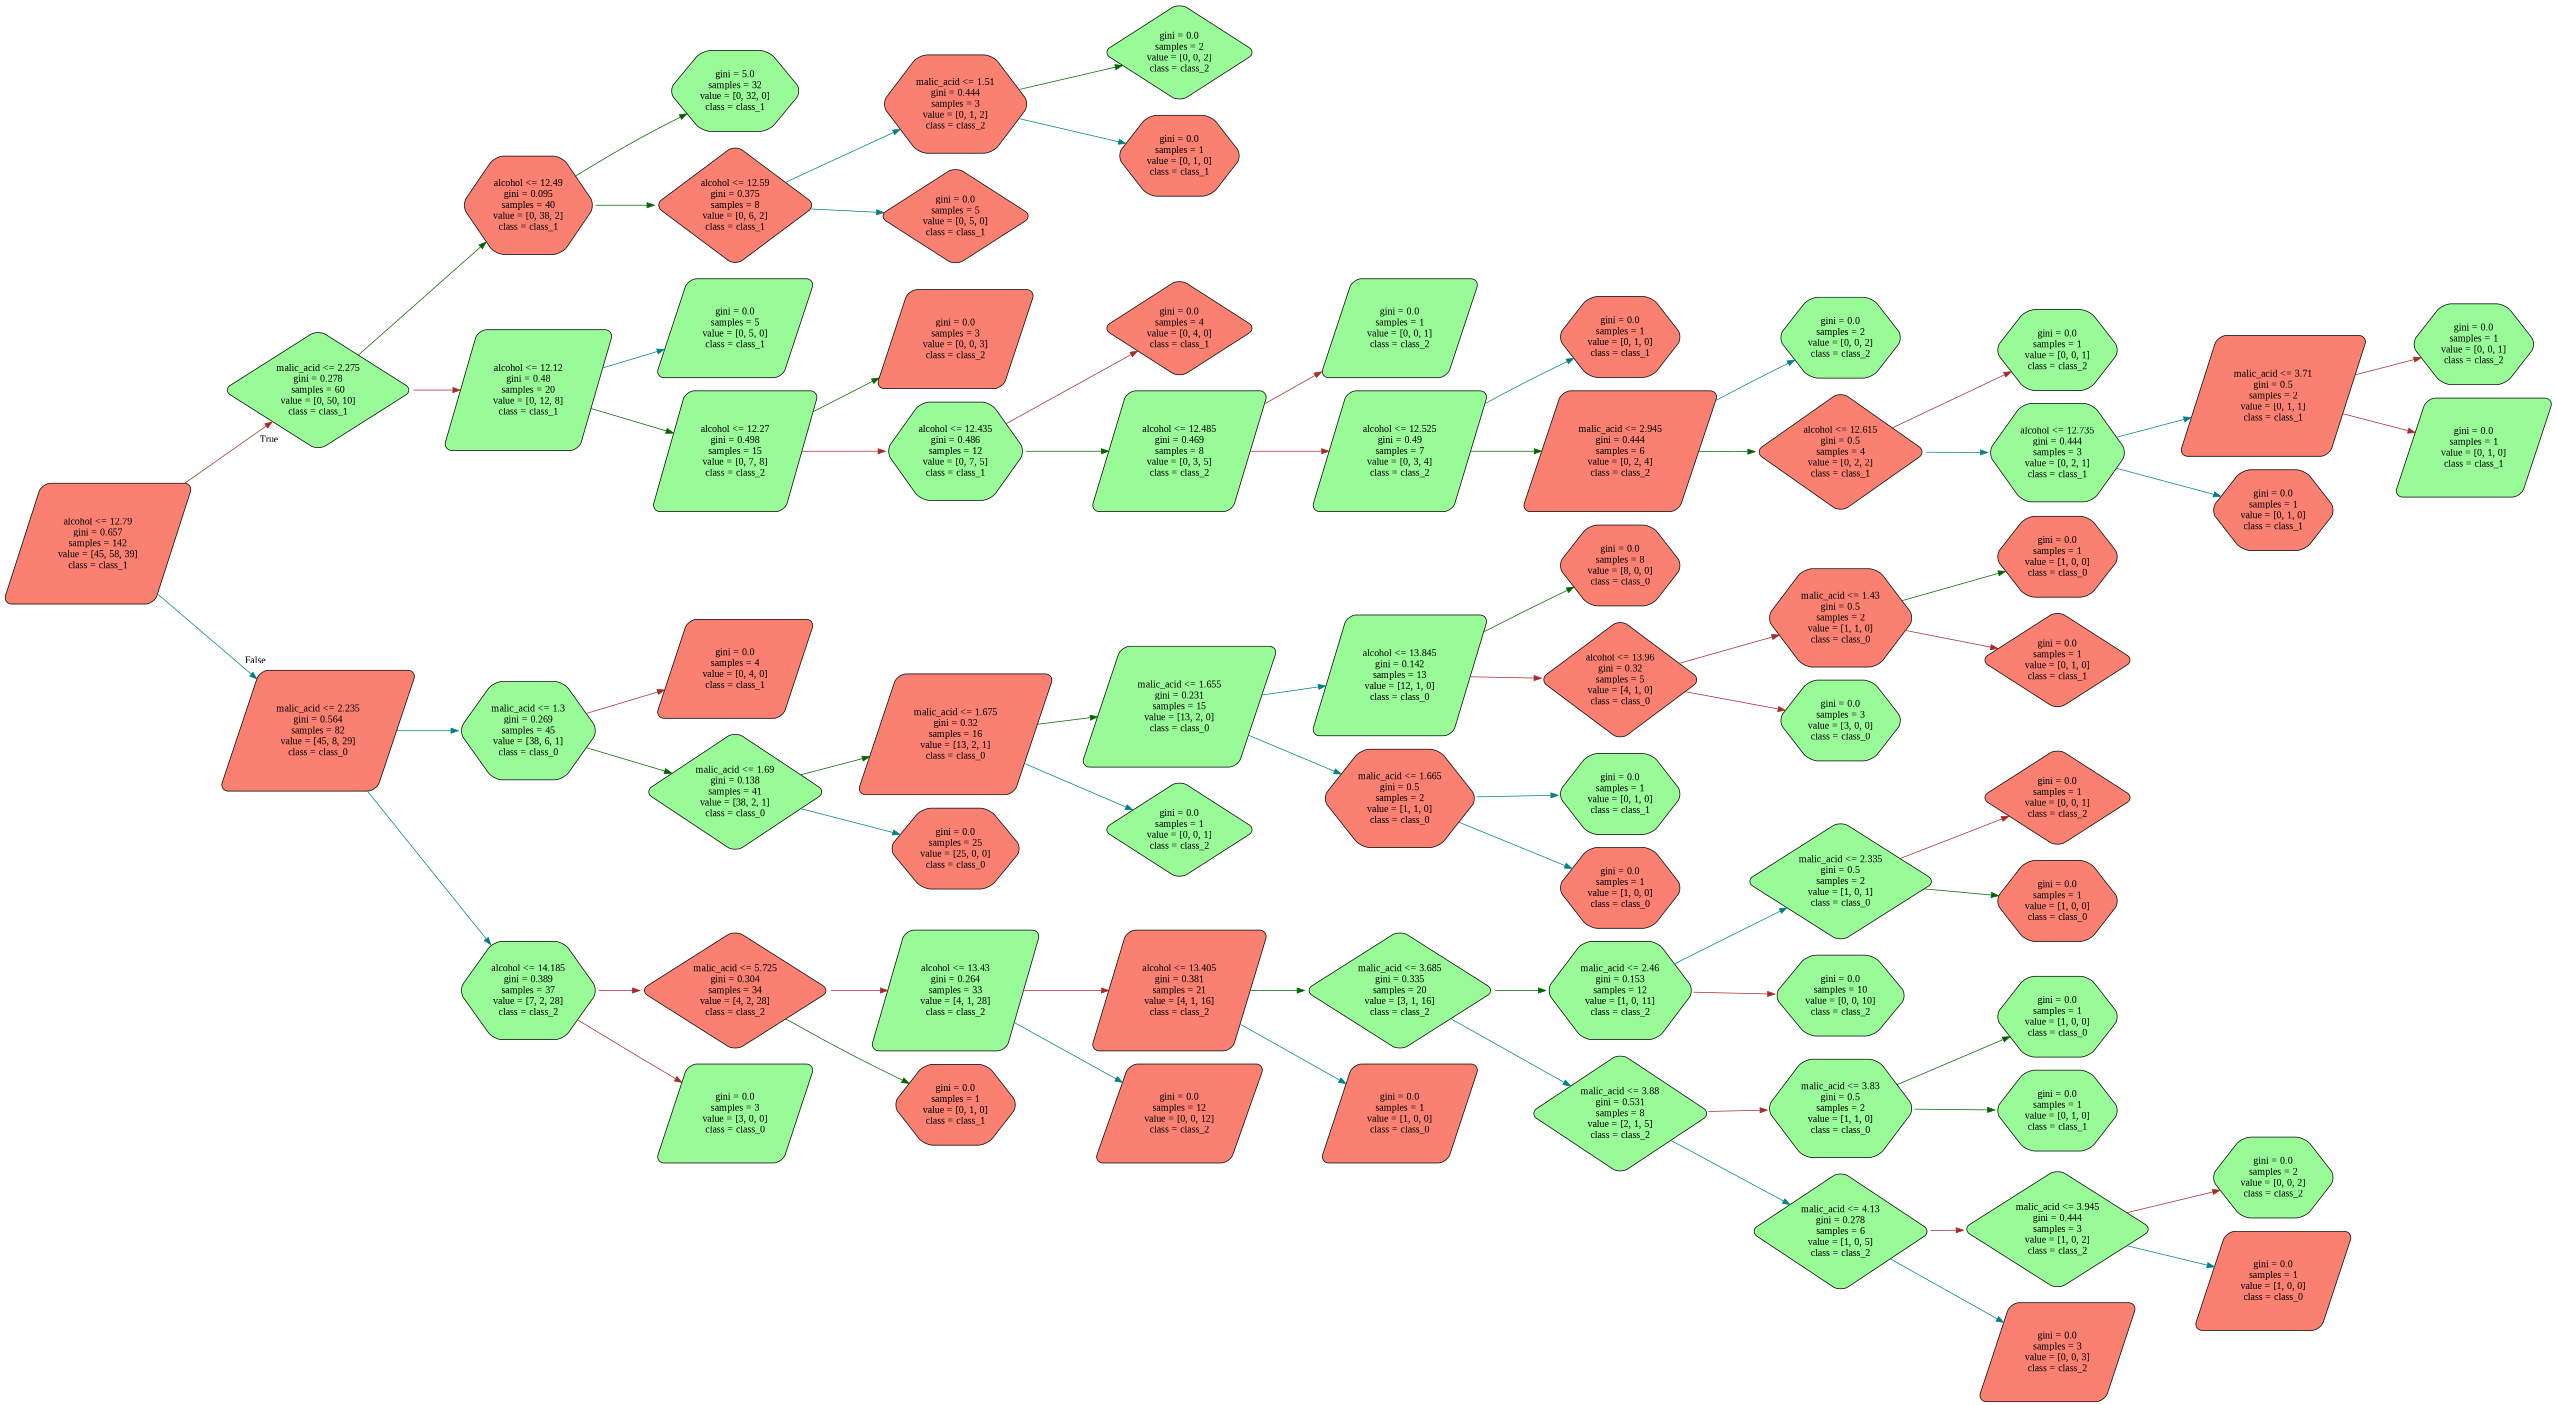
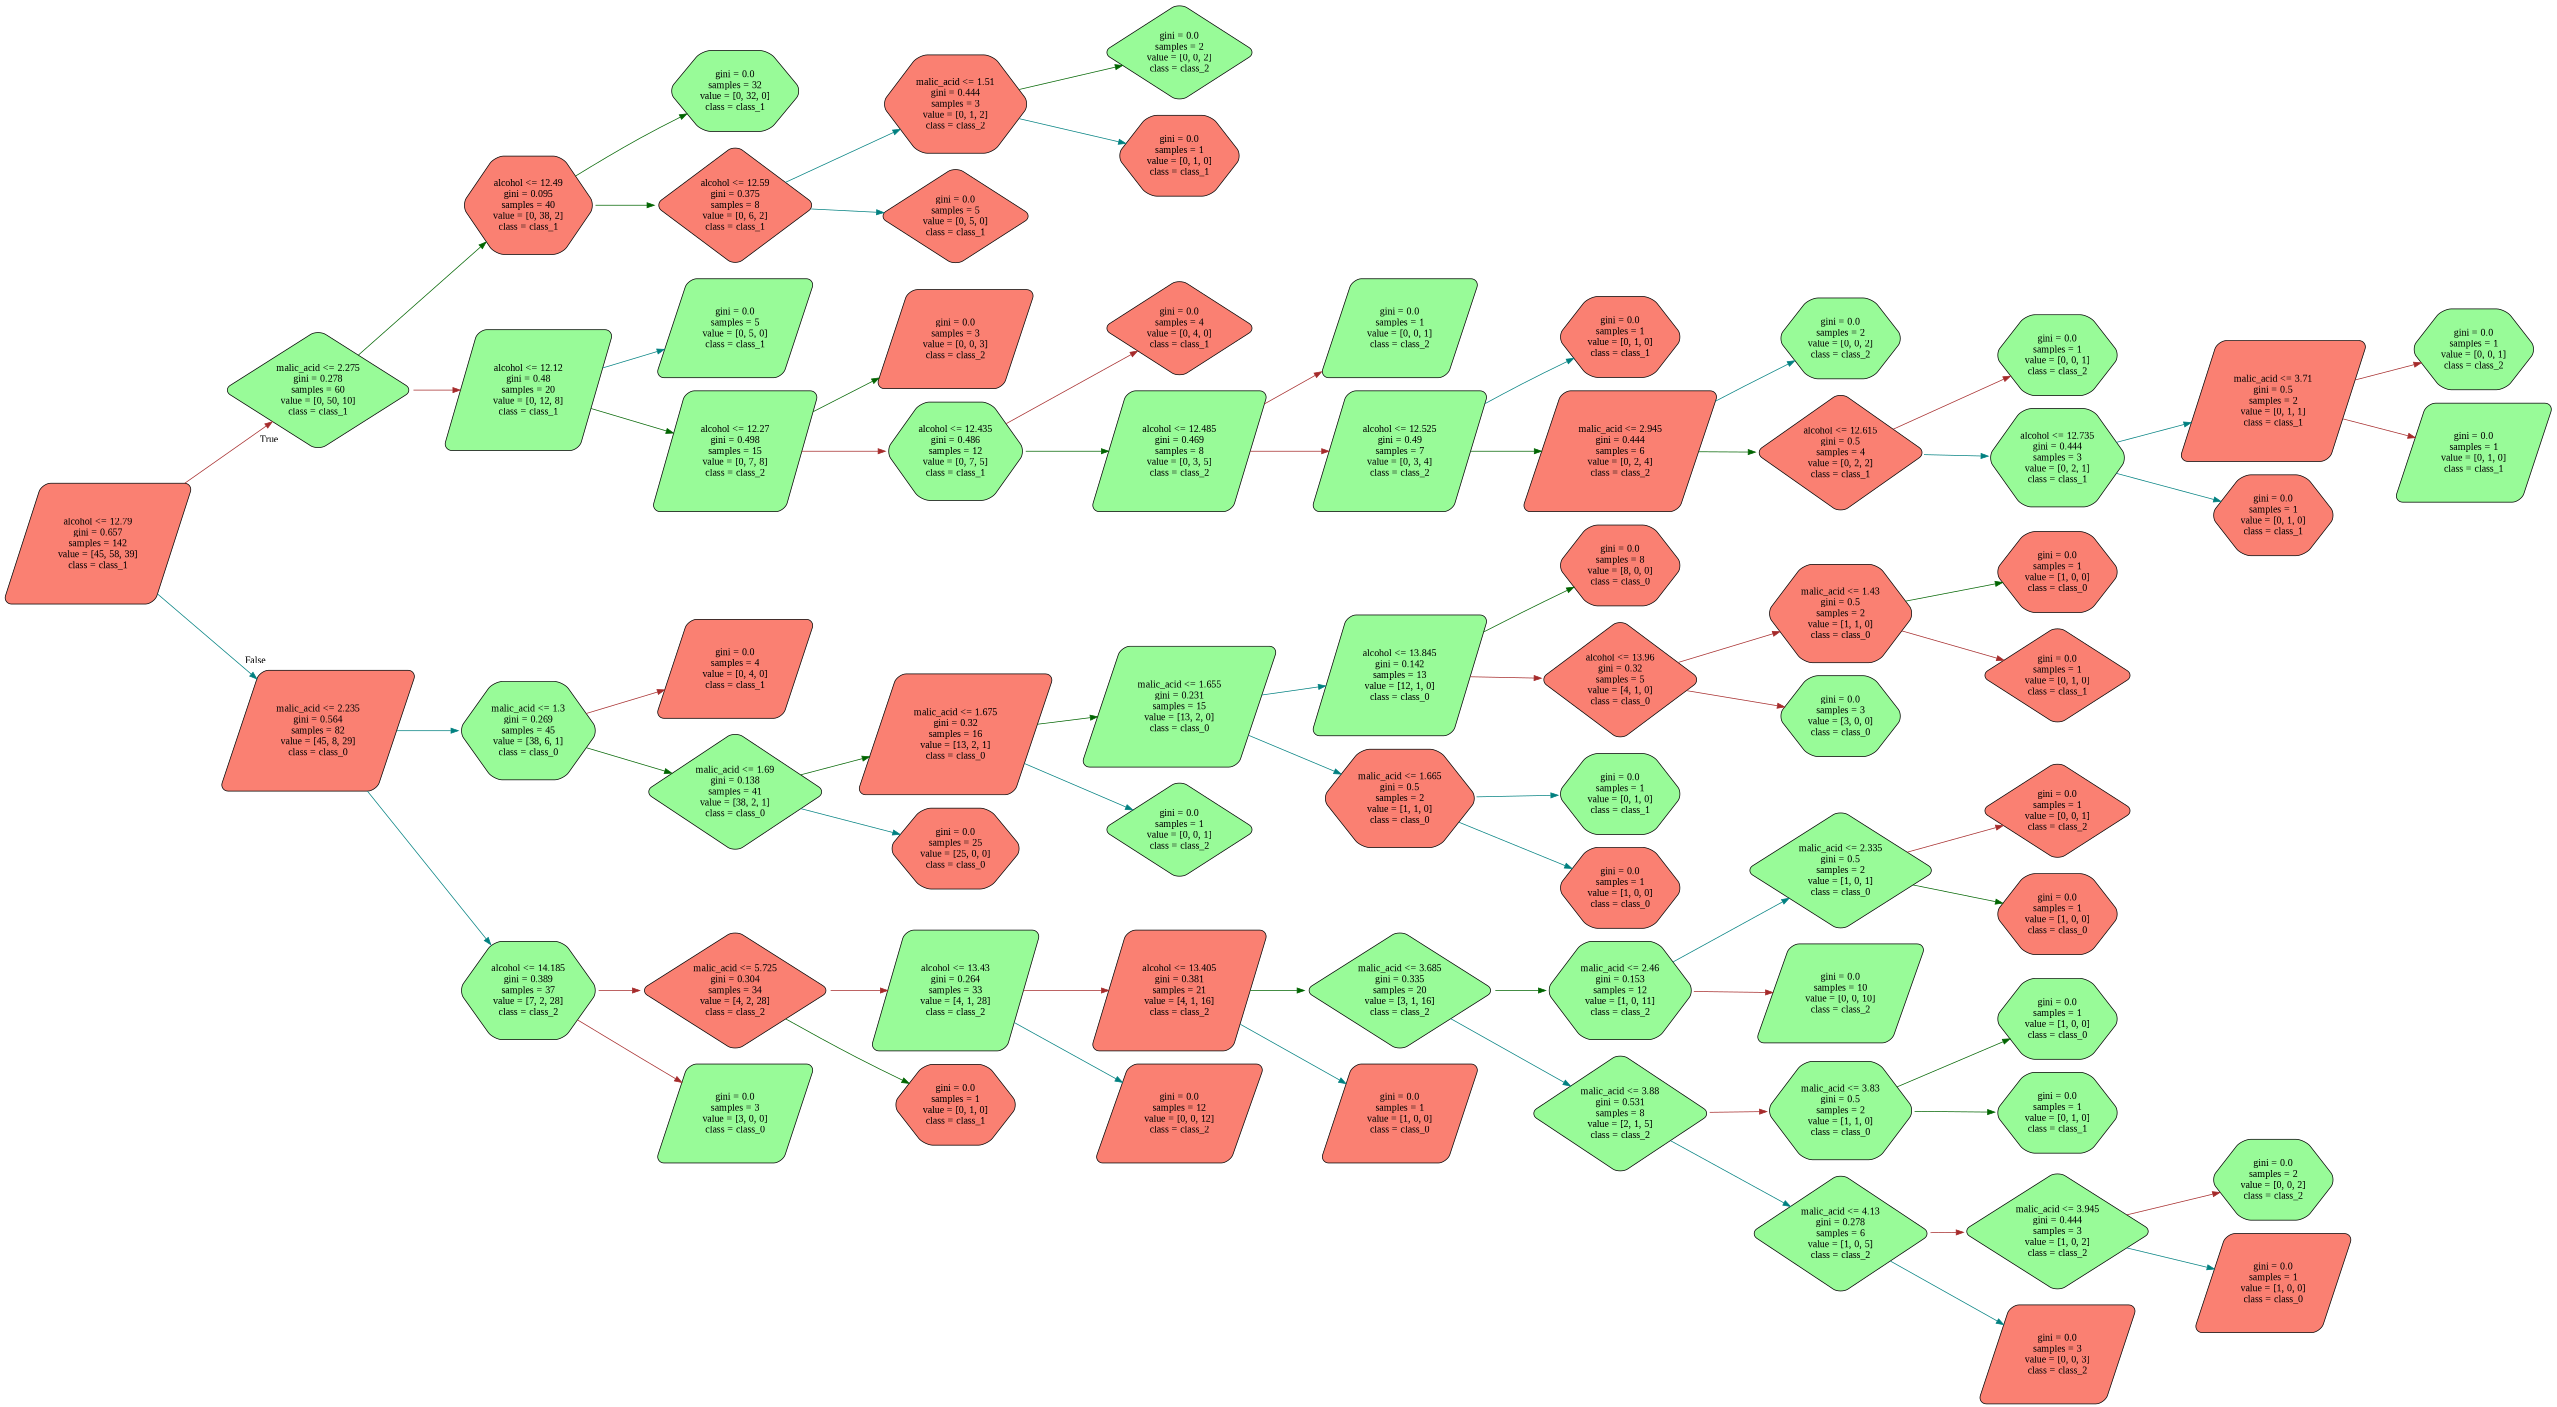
node "gini = 5.0 samples = 32 value = [0, 32, 0] class = class_1": label "gini = 5.0 samples = 32 value = [0, 32, 0] class = class_1" -> "gini = 0.0 samples = 32 value = [0, 32, 0] class = class_1"
node "gini = 0.0 samples = 10 value = [0, 0, 10] class = class_2": shape hexagon -> parallelogram
